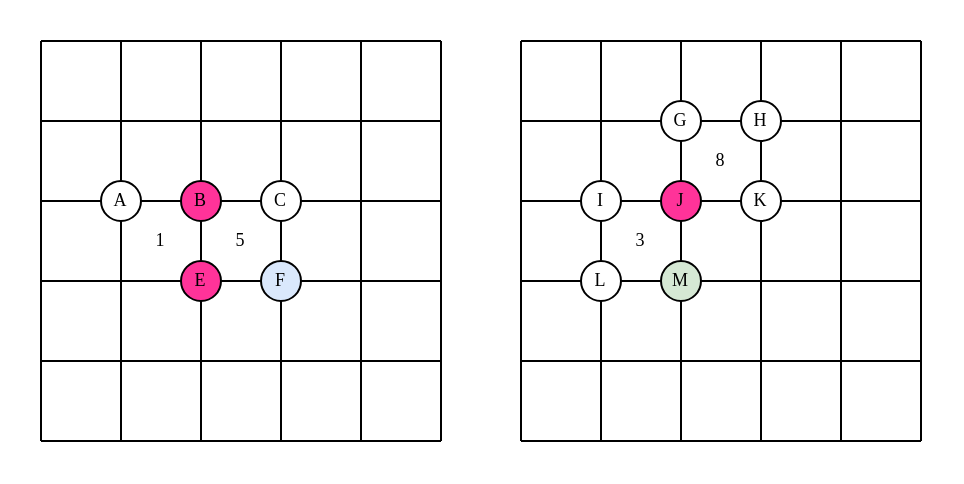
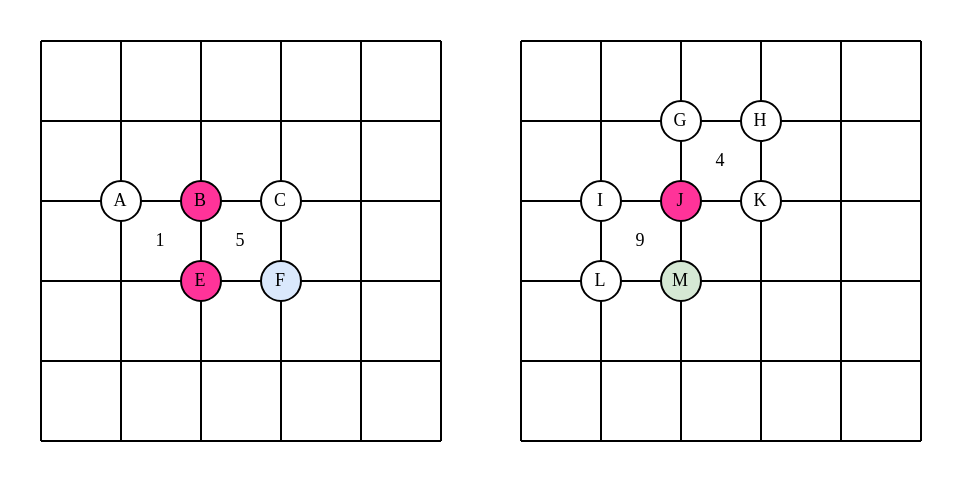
node "8": label "8" -> "4"
node "3": label "3" -> "9"
